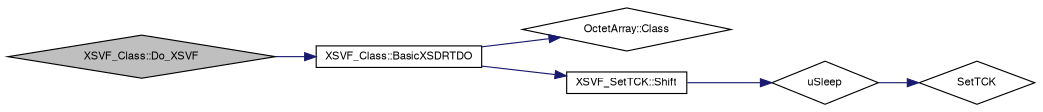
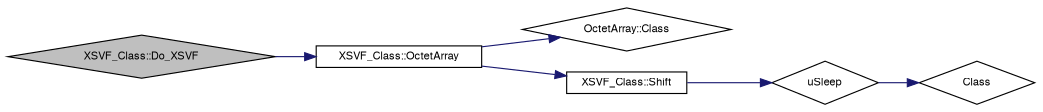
node "XSVF_Class::BasicXSDRTDO": label "XSVF_Class::BasicXSDRTDO" -> "XSVF_Class::OctetArray"
node "XSVF_SetTCK::Shift": label "XSVF_SetTCK::Shift" -> "XSVF_Class::Shift"
node "SetTCK": label "SetTCK" -> "Class"
